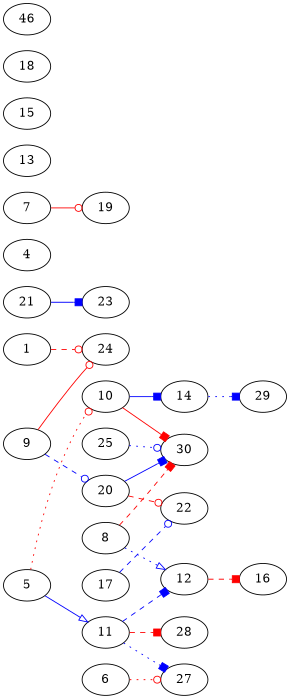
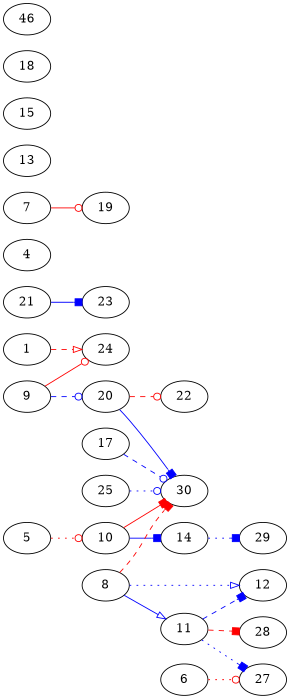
edge "1" -> "24": arrowhead odot -> onormal
edge "17" -> "22": now "17" -> "30"
node "16": removed
edge "5" -> "11": now "8" -> "11"
